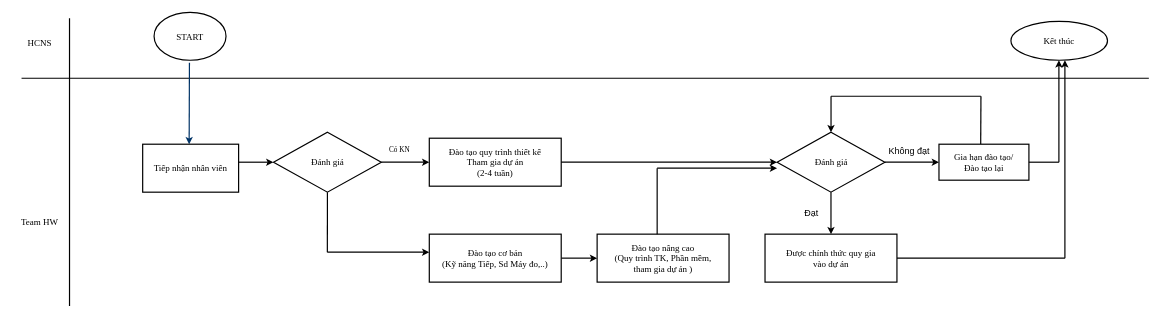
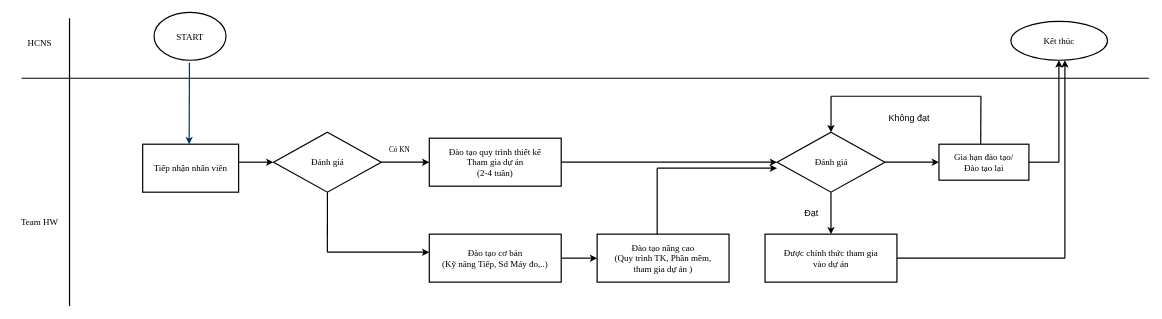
node "Không đạt": moved (909, 150) -> (909, 117)
node "Được chính thức quy gia vào dự án": label "Được chính thức quy gia vào dự án" -> "Được chính thức tham gia vào dự án"
